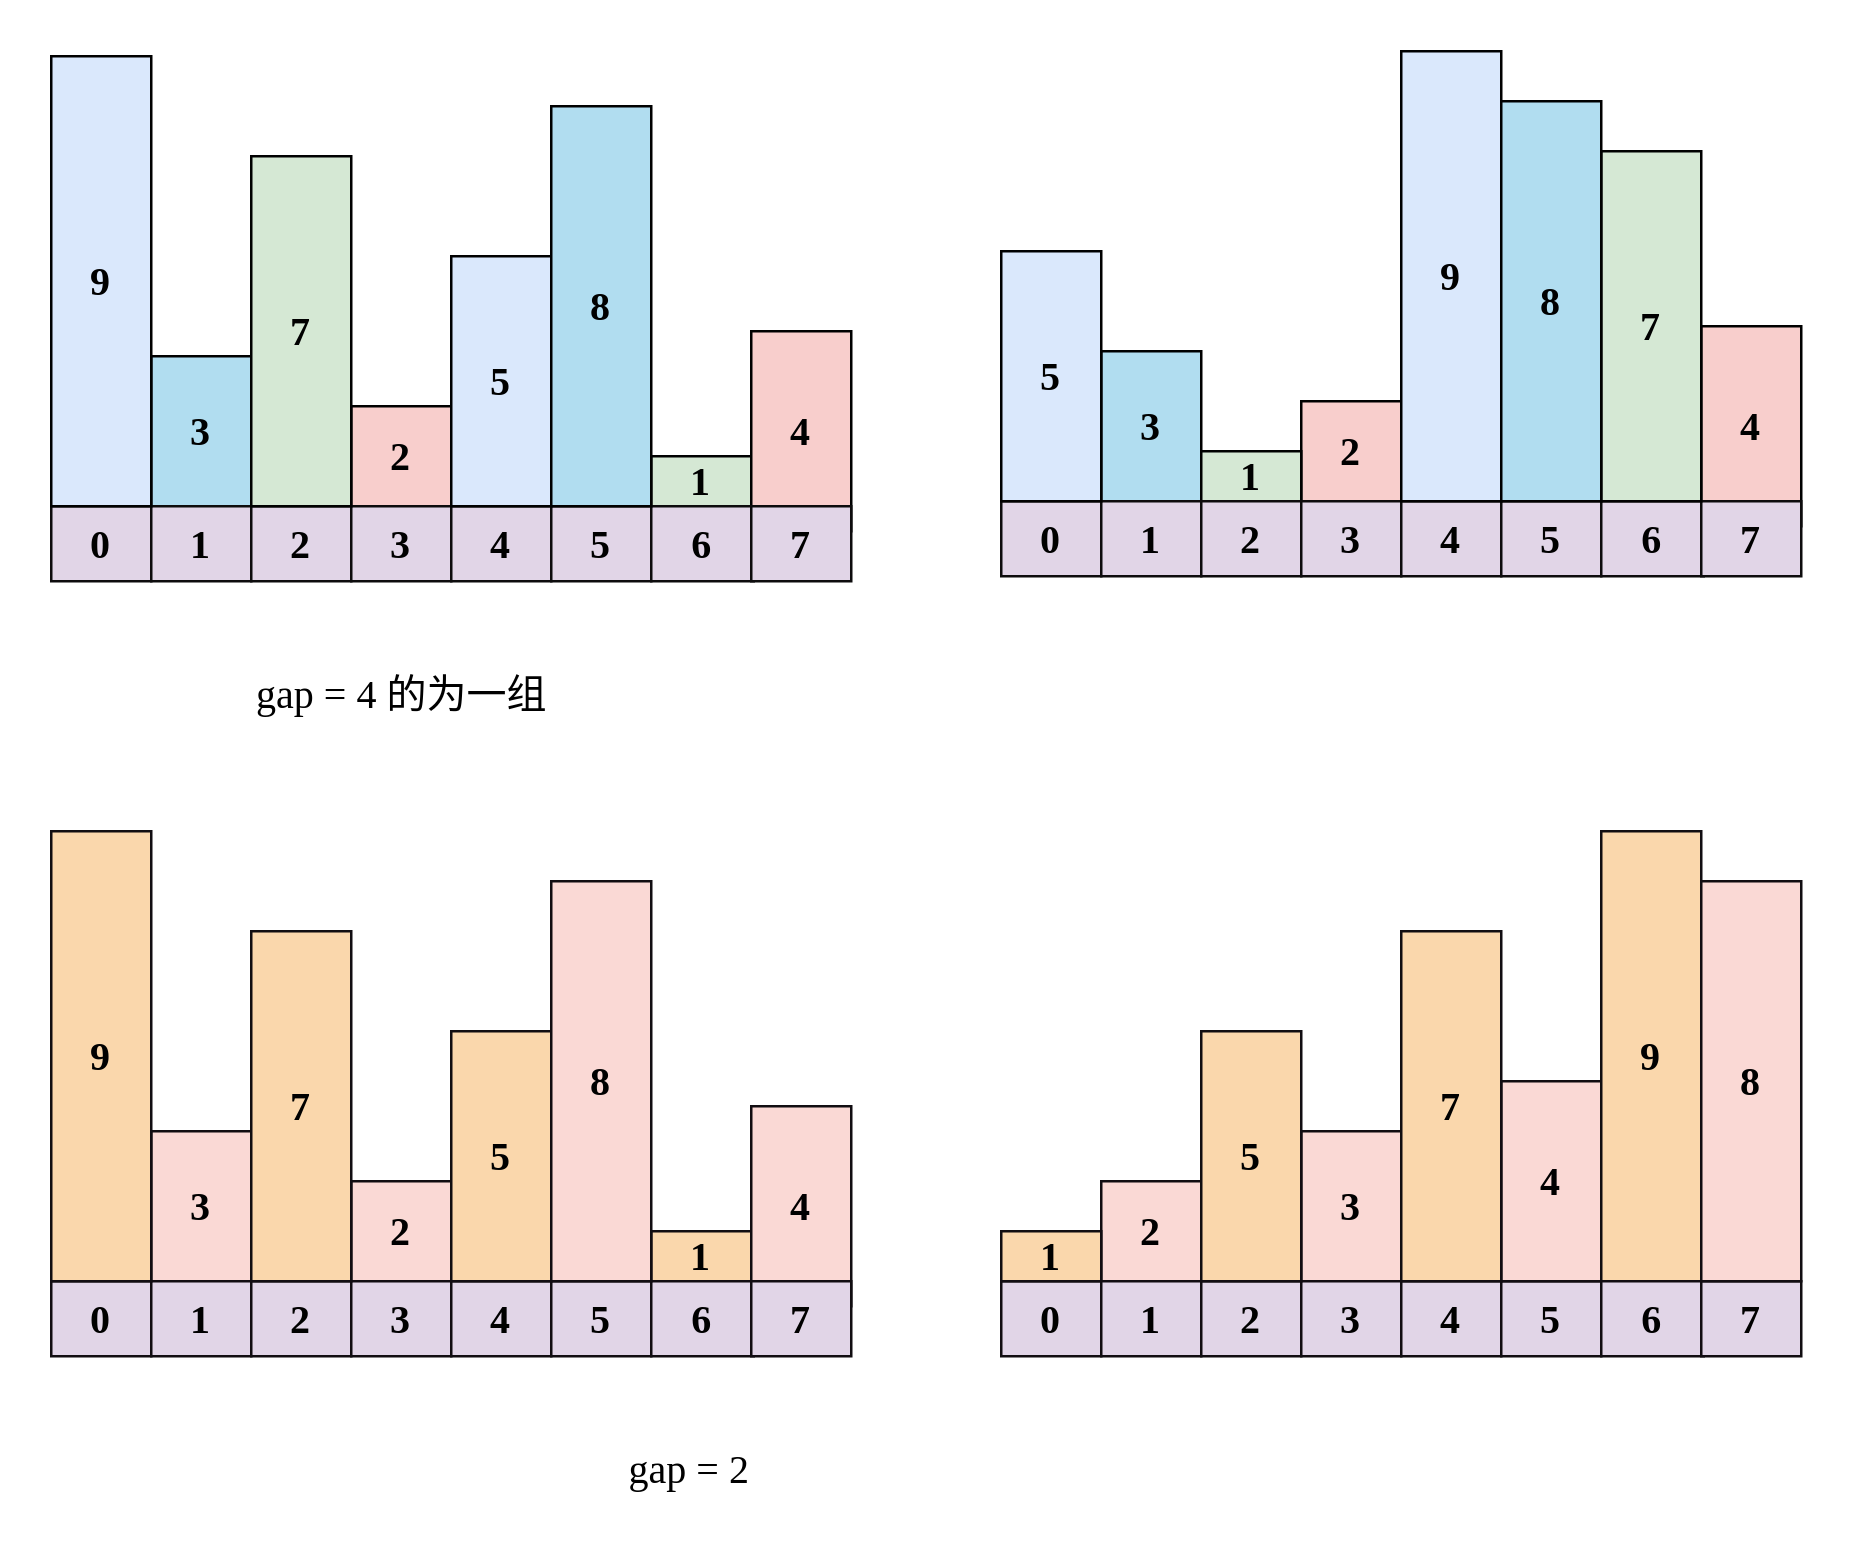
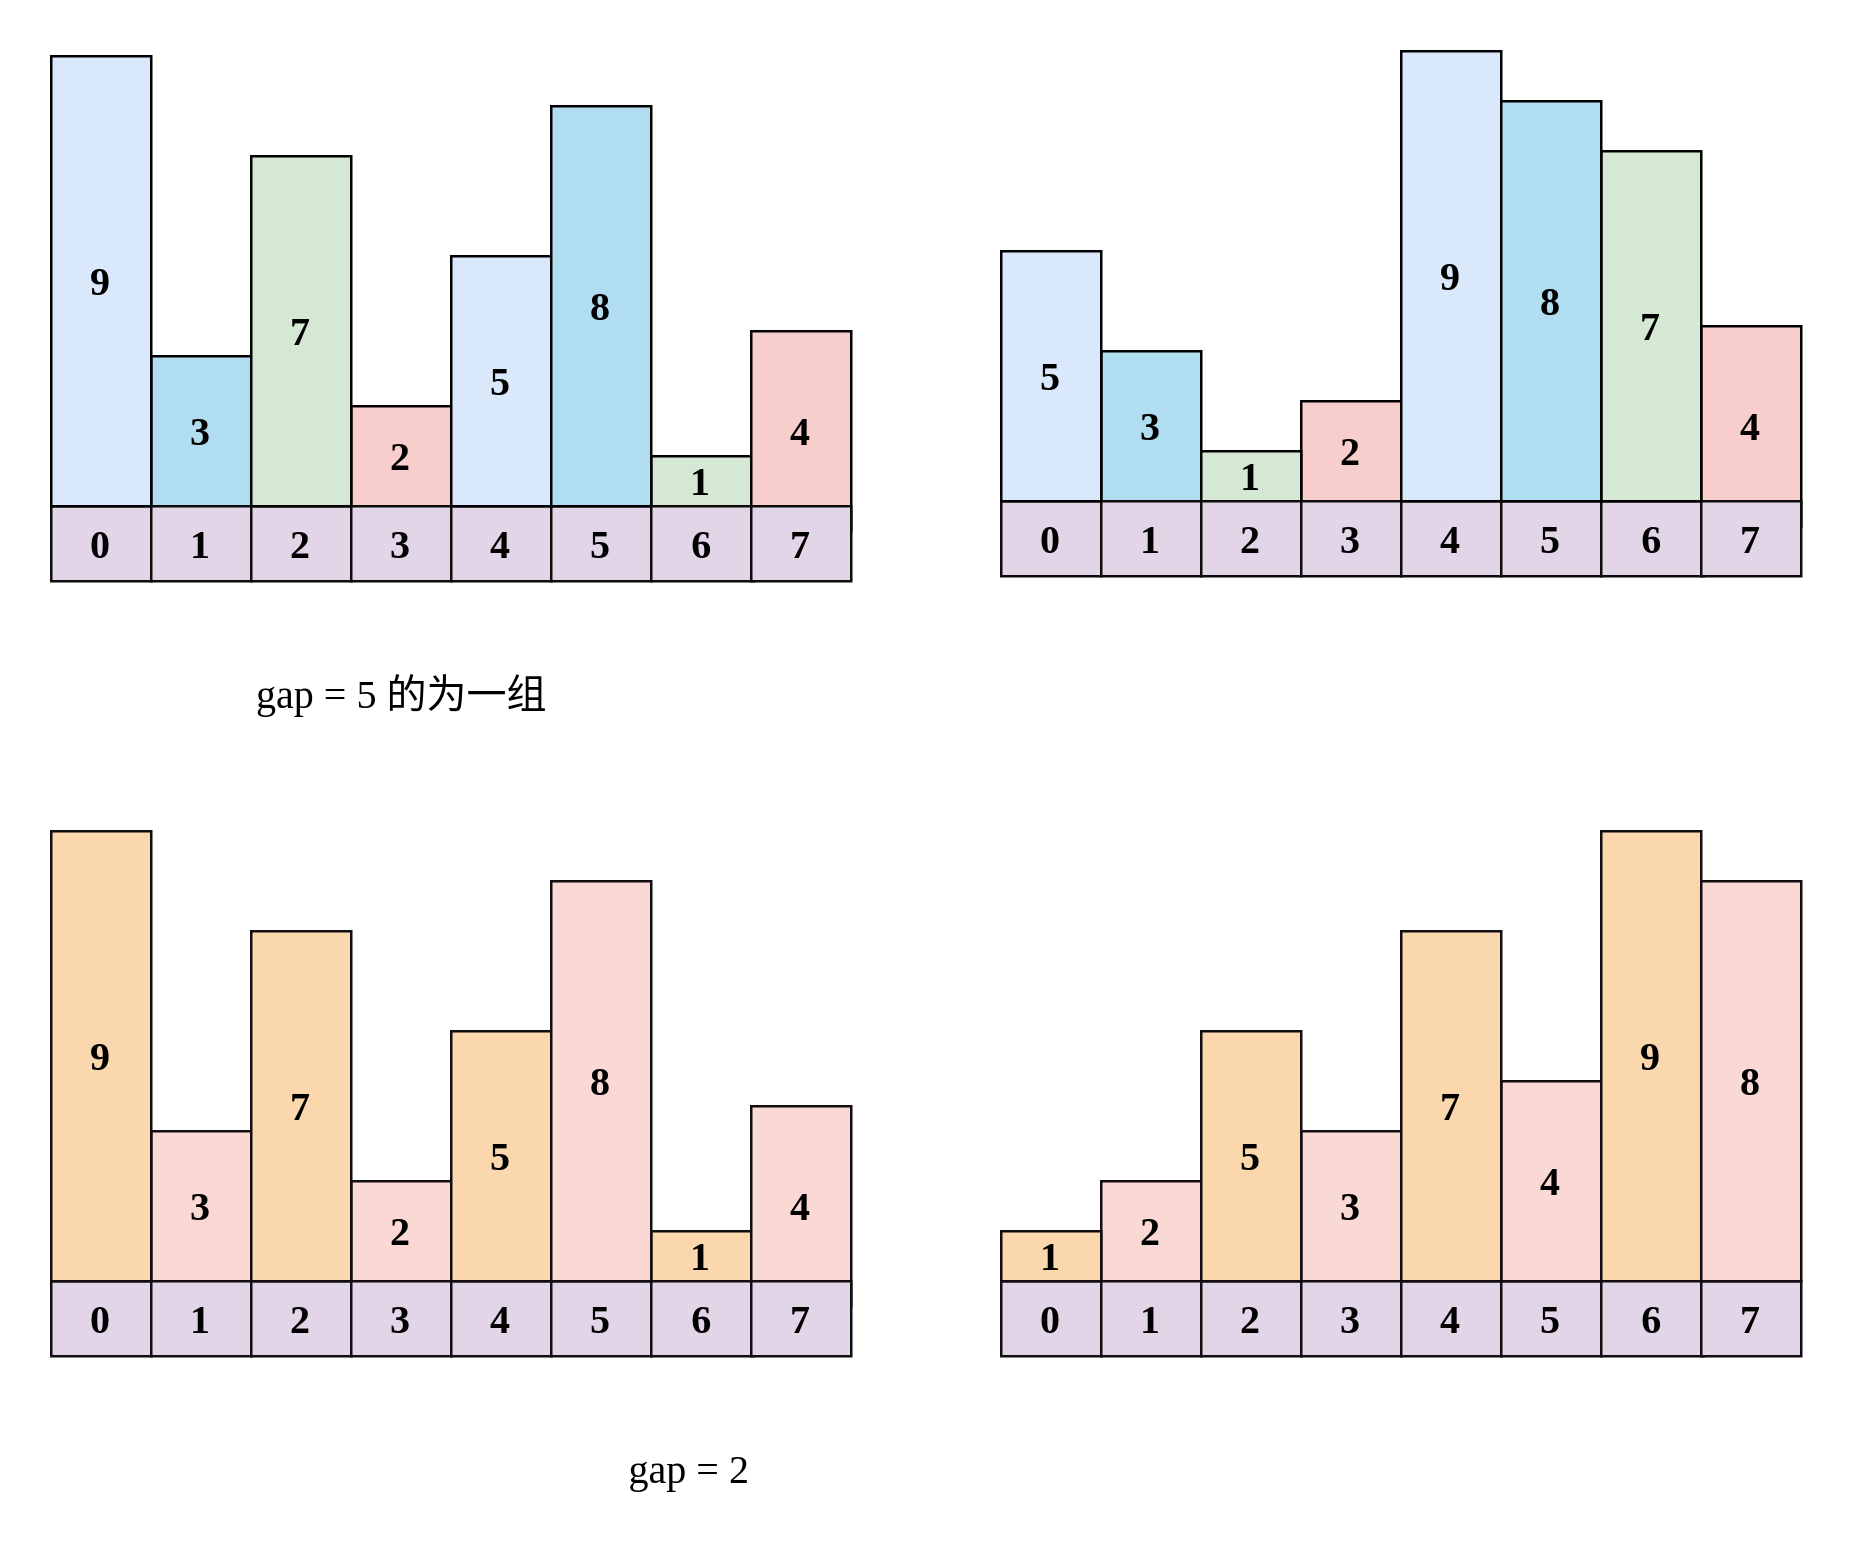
node "gap = 4 的为一组": label "gap = 4 的为一组" -> "gap = 5 的为一组"
